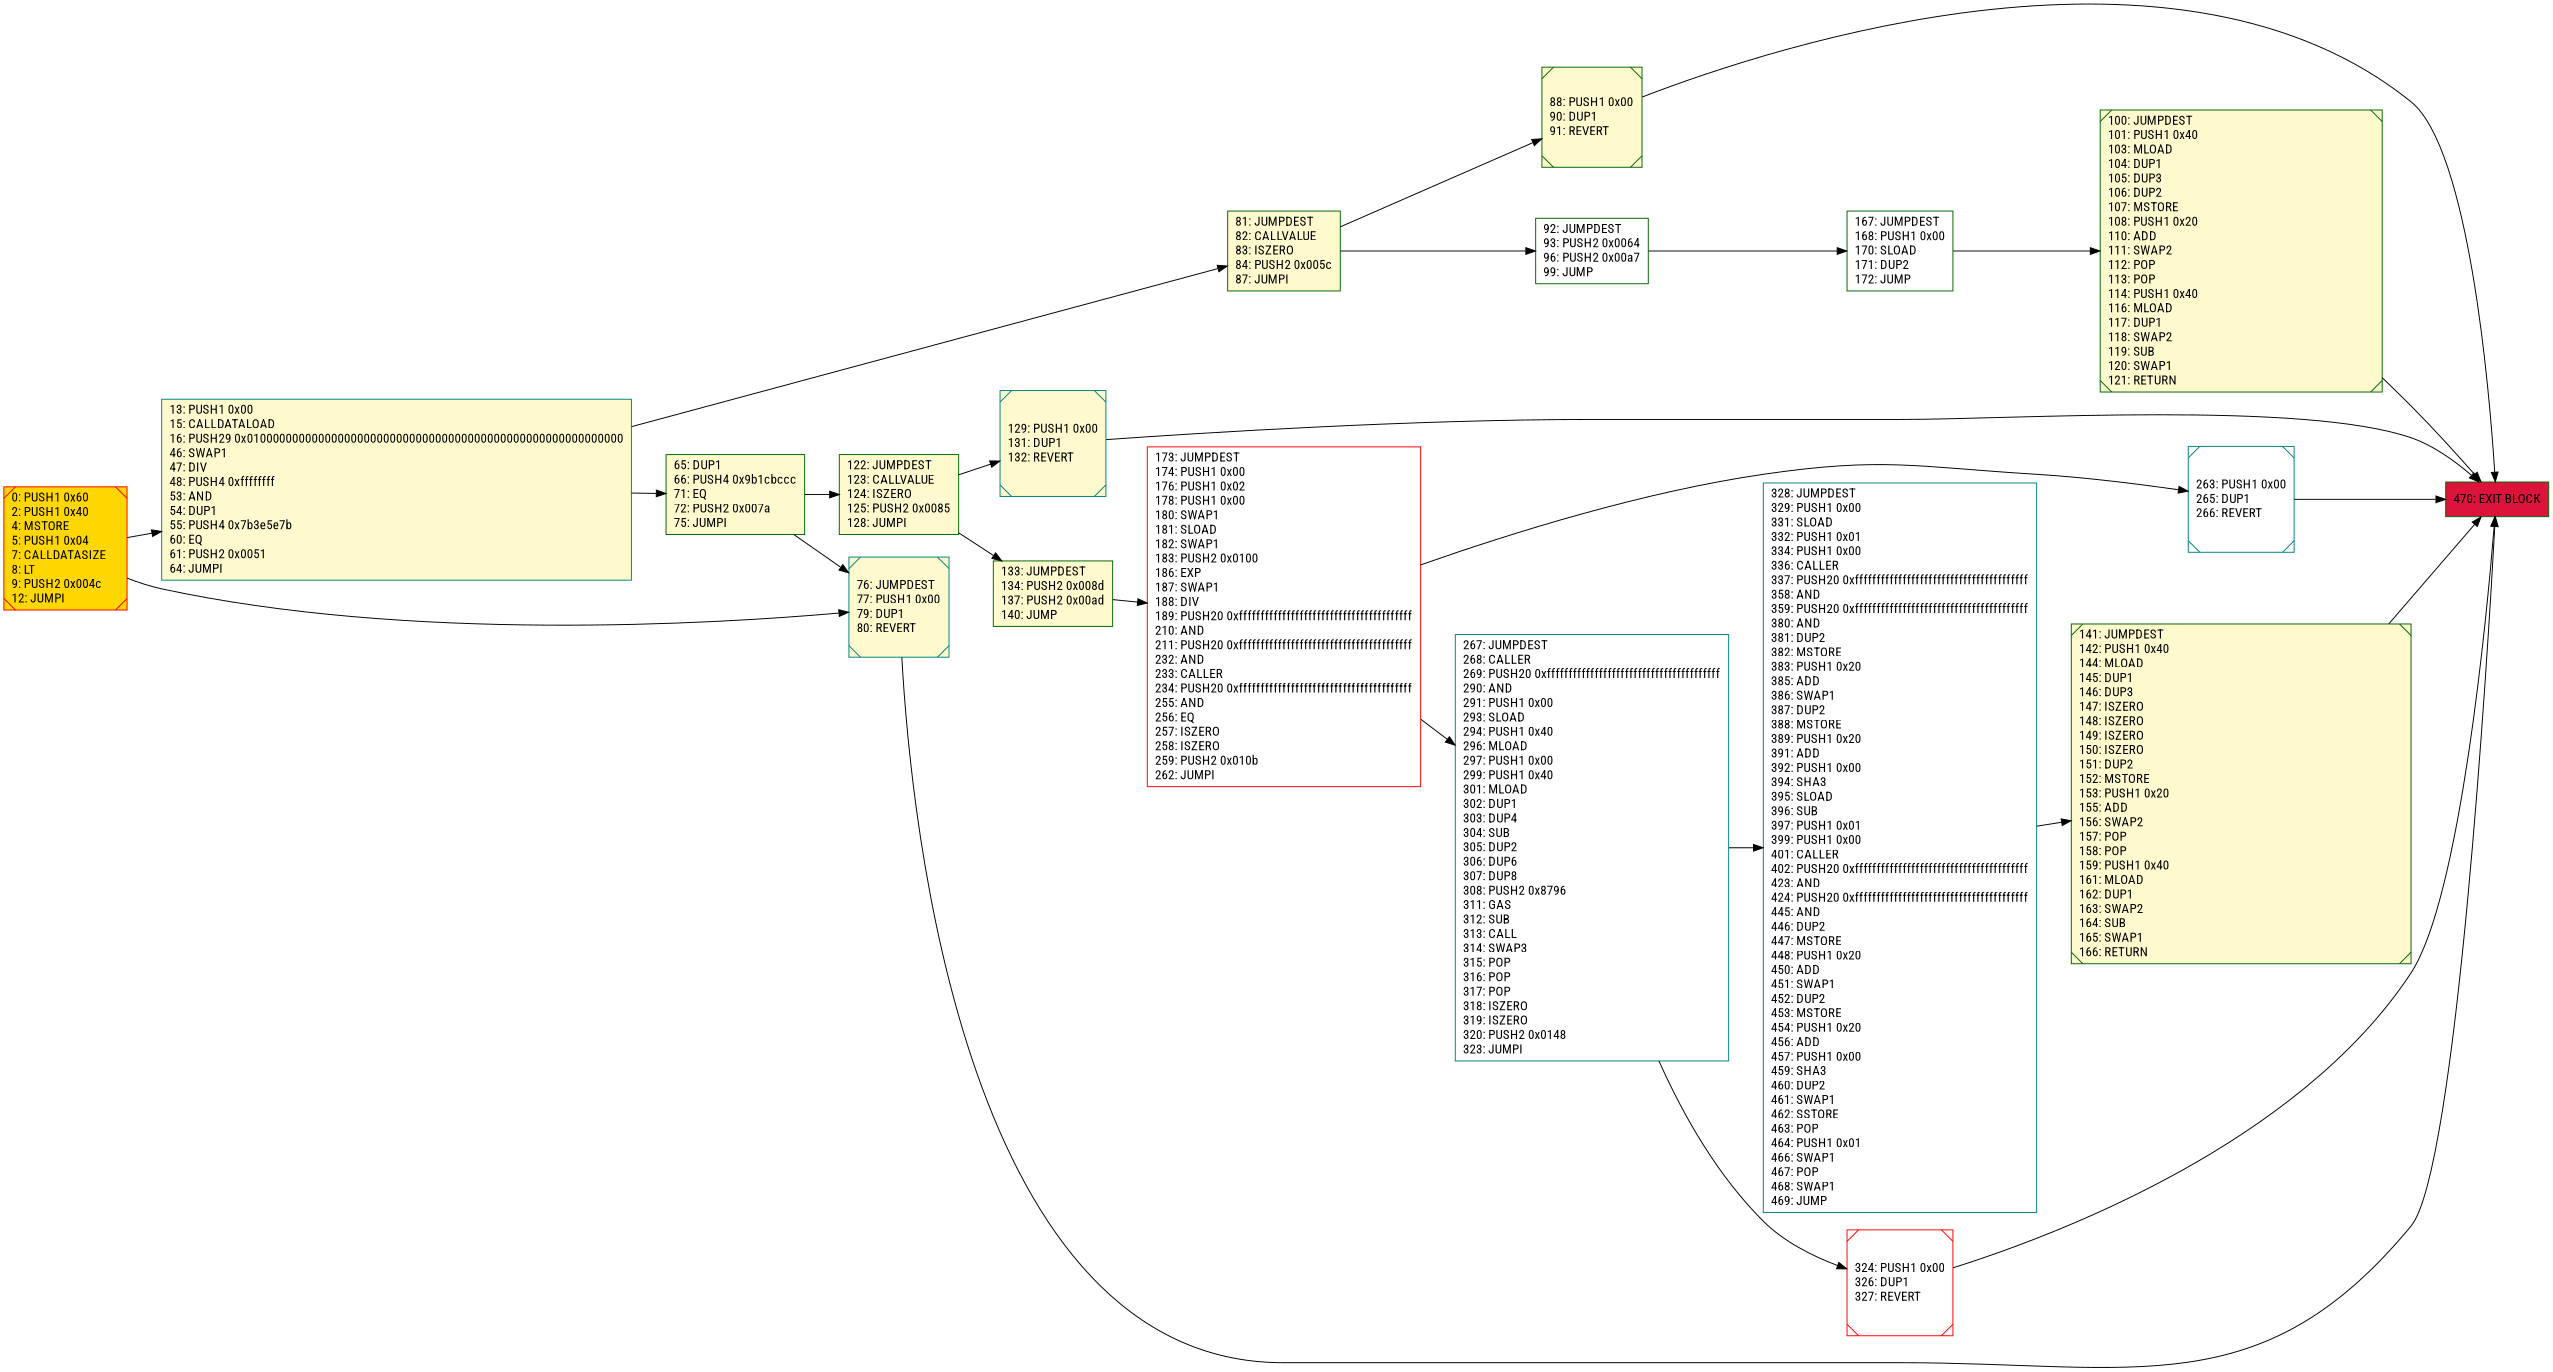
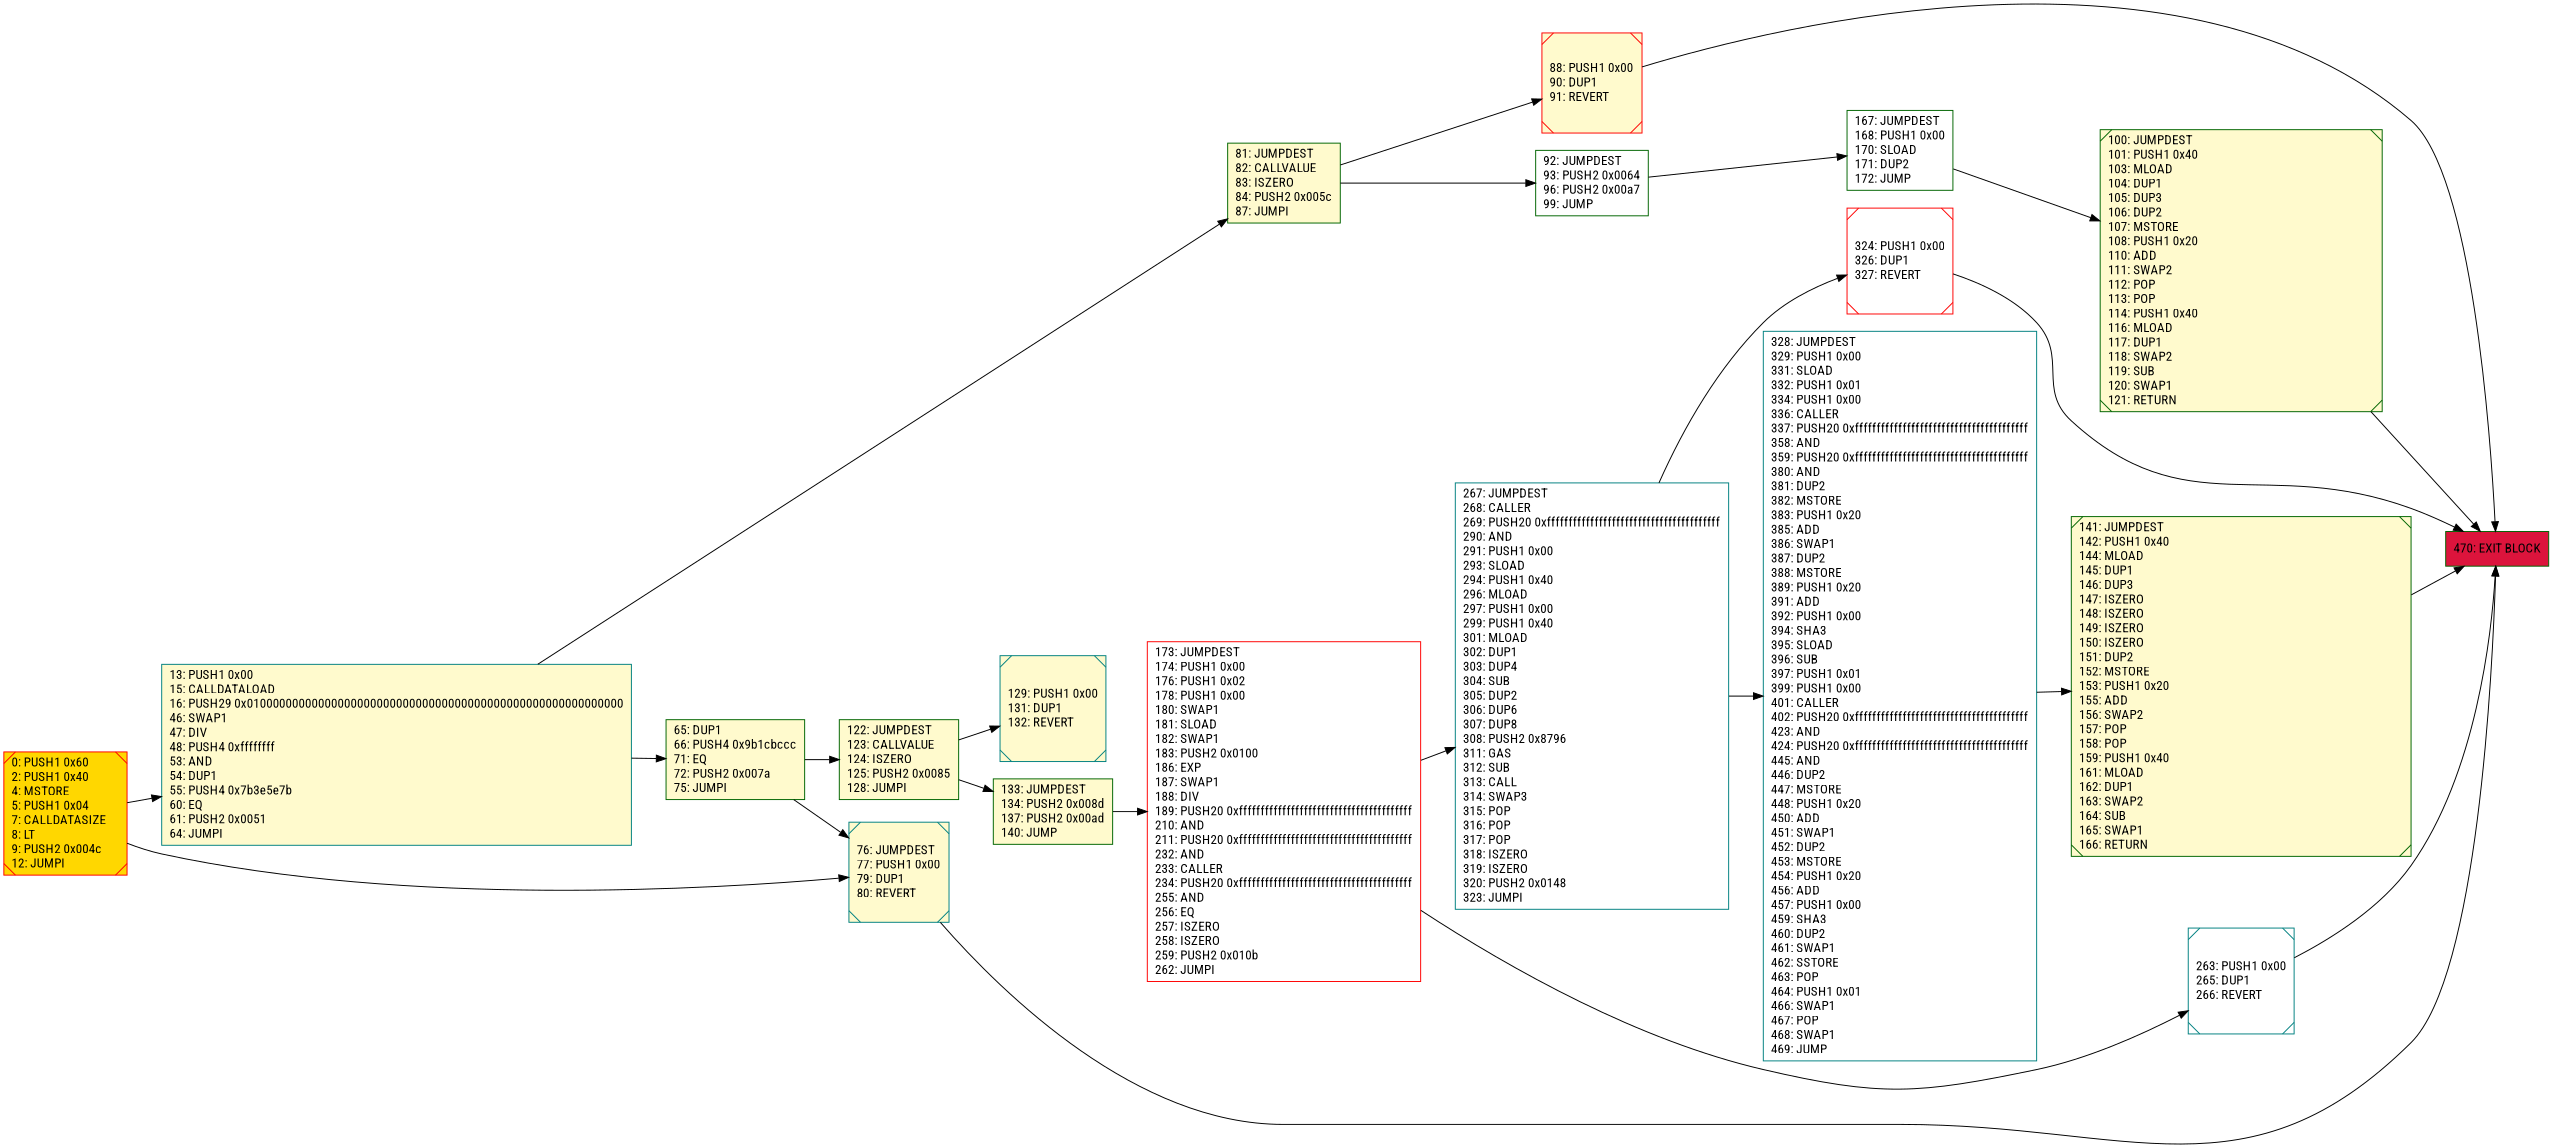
node "88: PUSH1 0x00 90: DUP1 91: REVERT": color darkgreen -> red
edge "129: PUSH1 0x00 131: DUP1 132: REVERT" -> "470: EXIT BLOCK": removed
